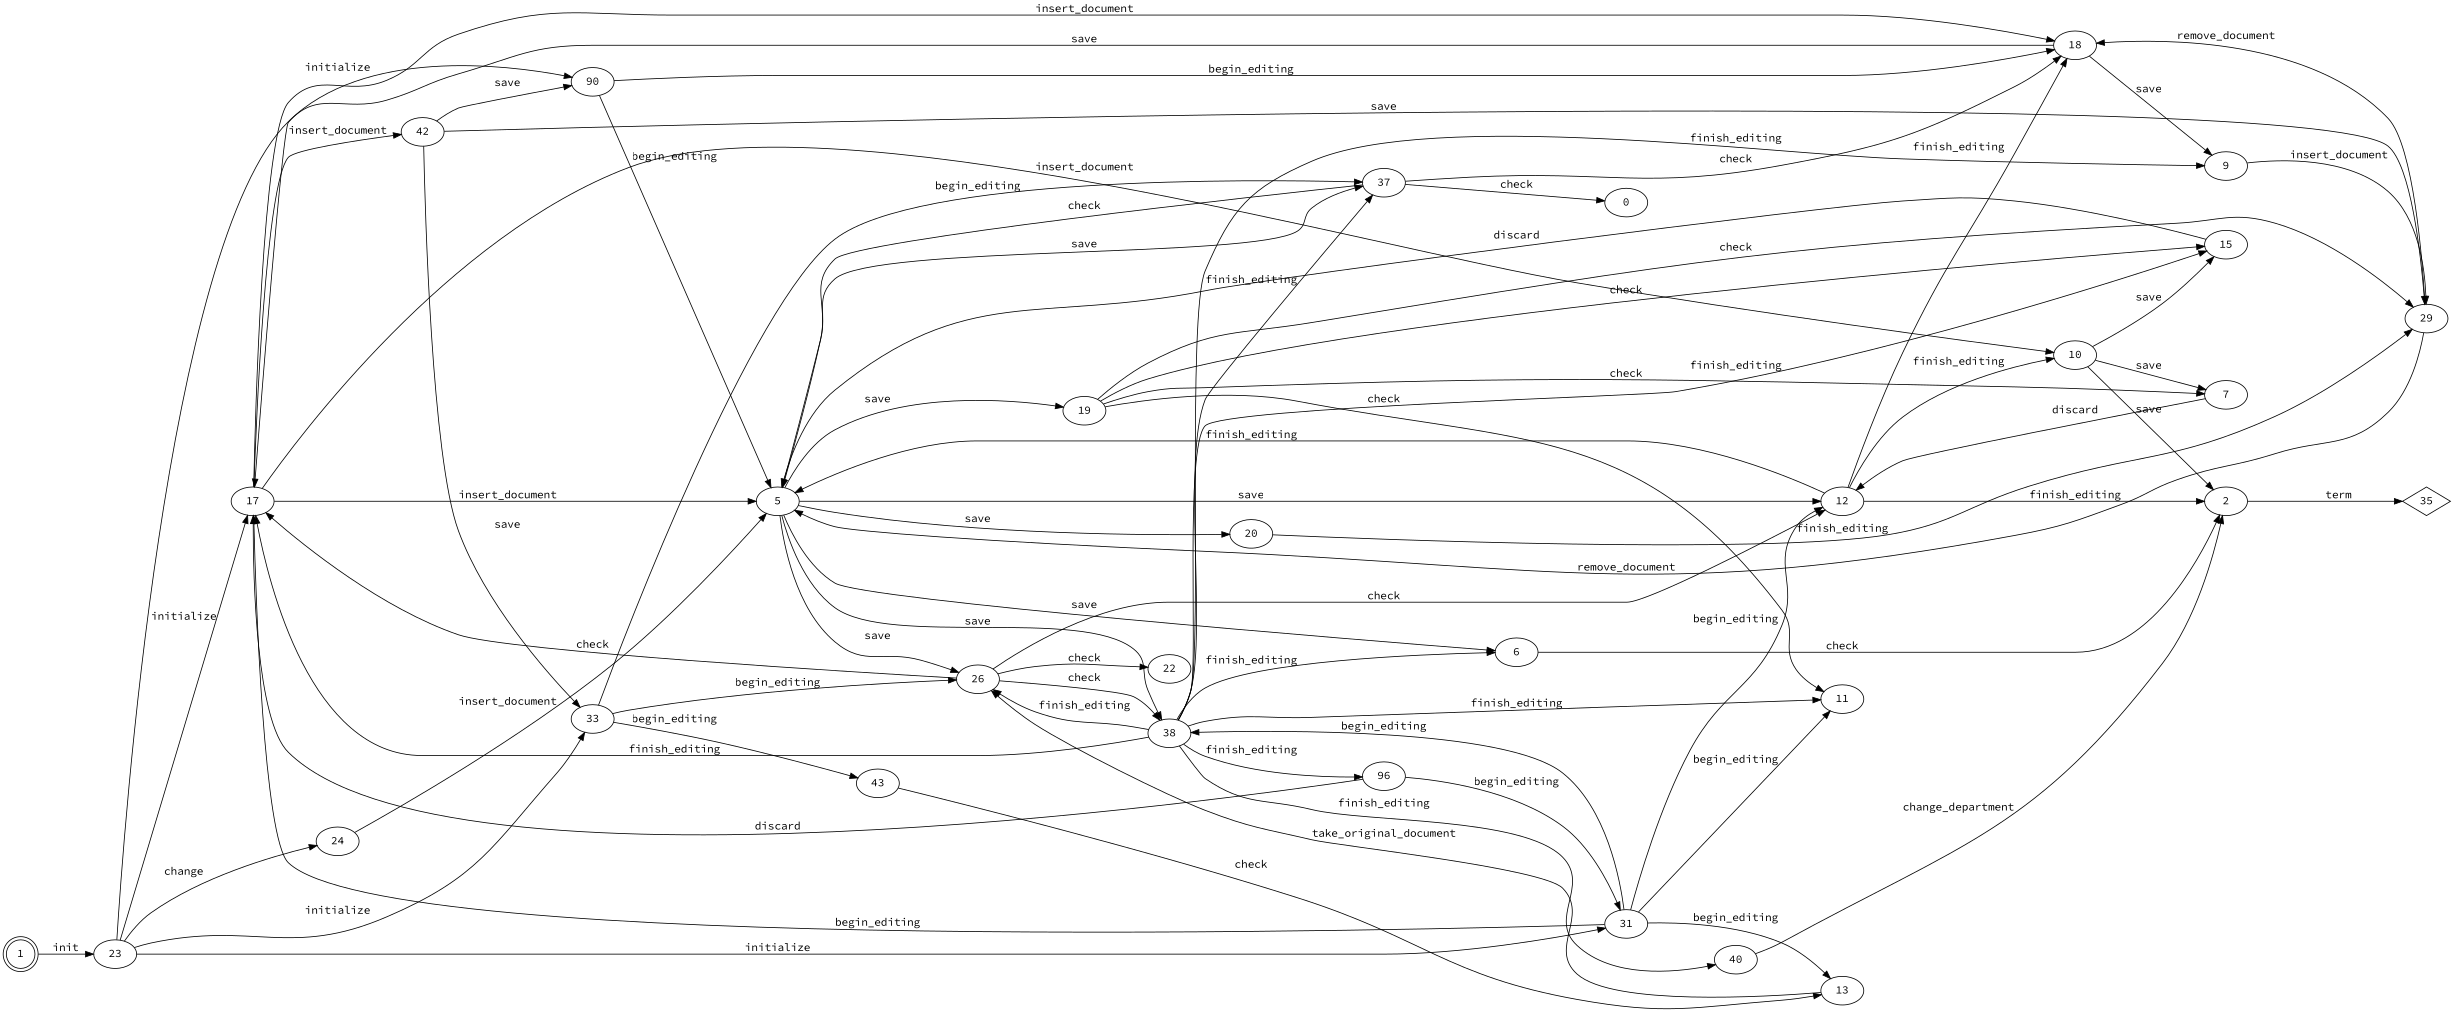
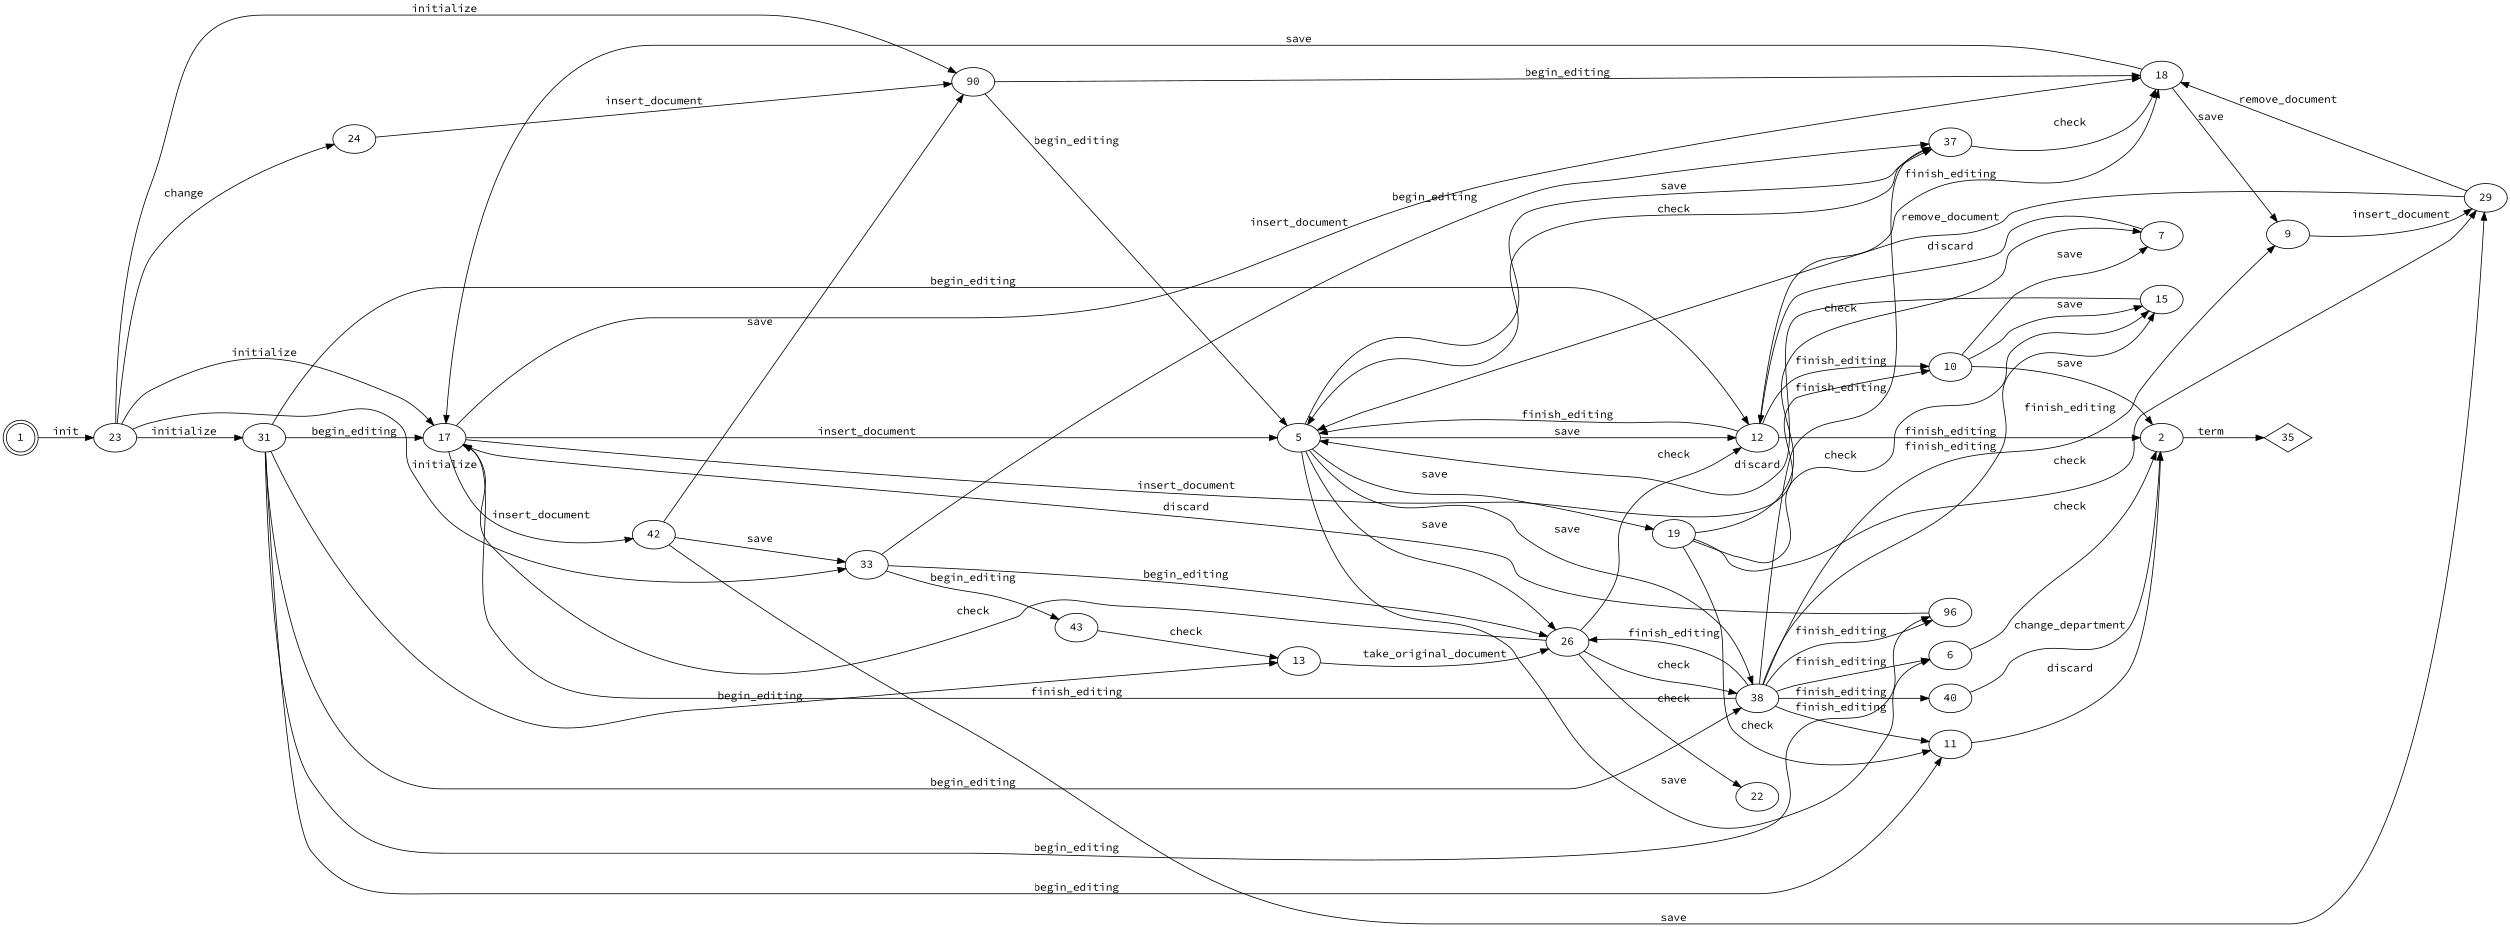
node "0": removed
node "20": removed
edge "11" -> "2": added, label "discard"
edge "24" -> "5": now "24" -> "90"
edge "96" -> "31": reversed
